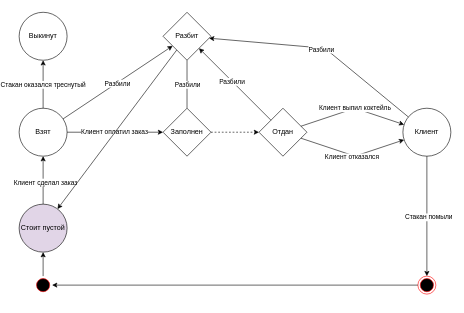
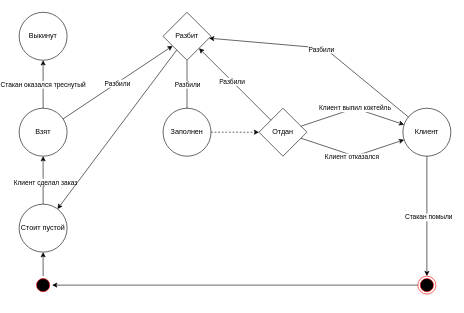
edge "Взят" -> "Заполнен": removed, label "Клиент оплатил заказ"
node "Заполнен": shape diamond -> ellipse
node "Стоит пустой": fillcolor #e1d5e7 -> #ffffff
